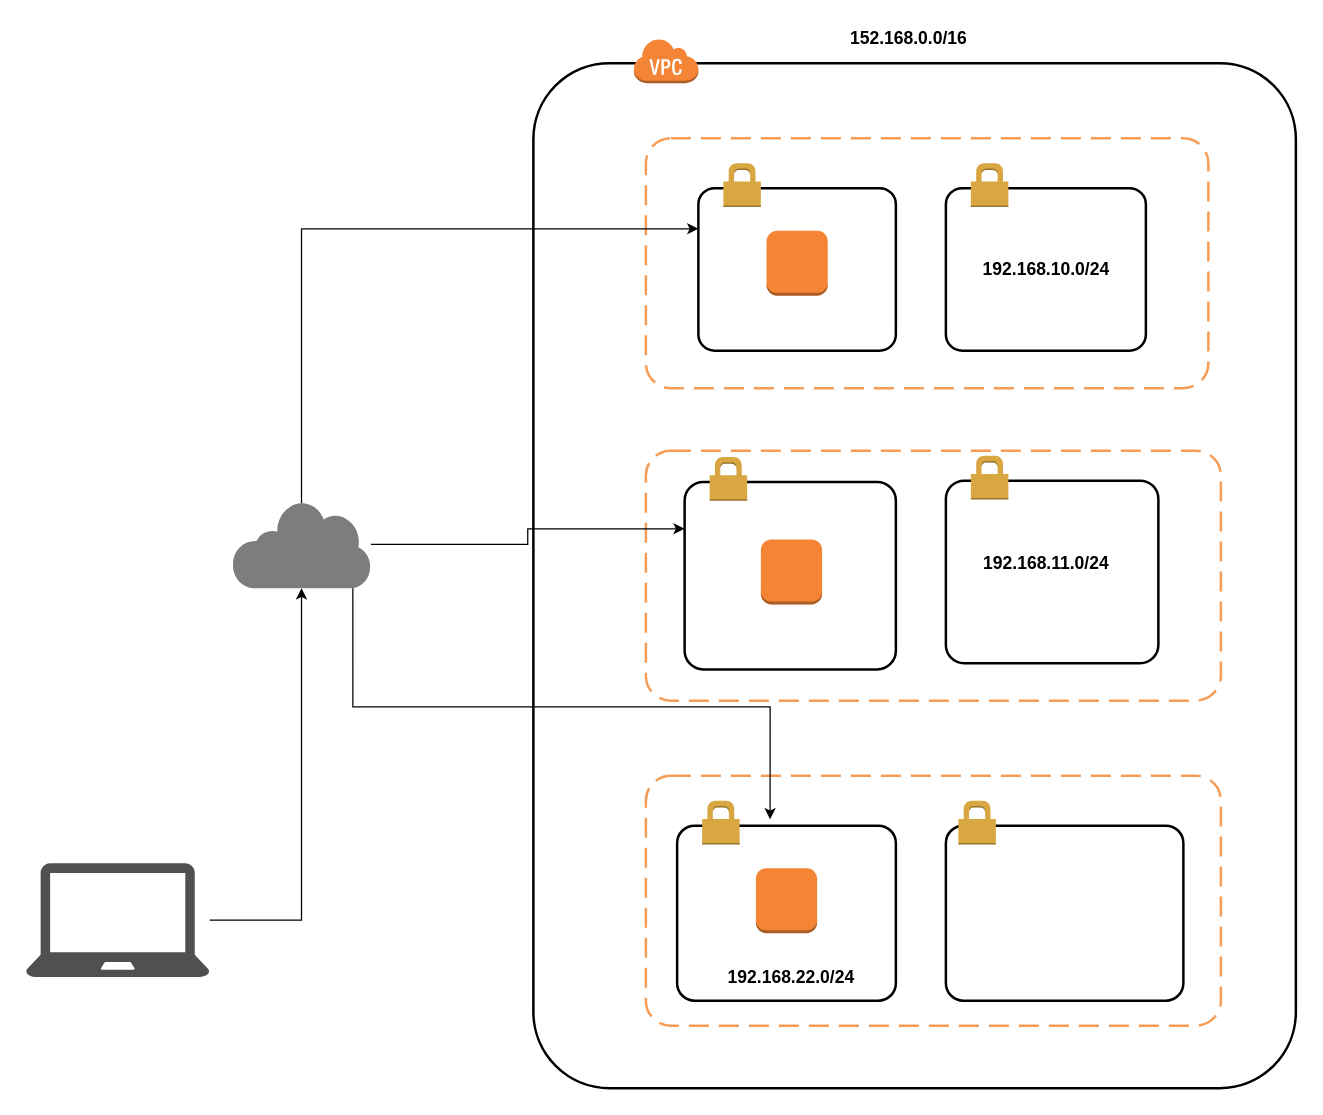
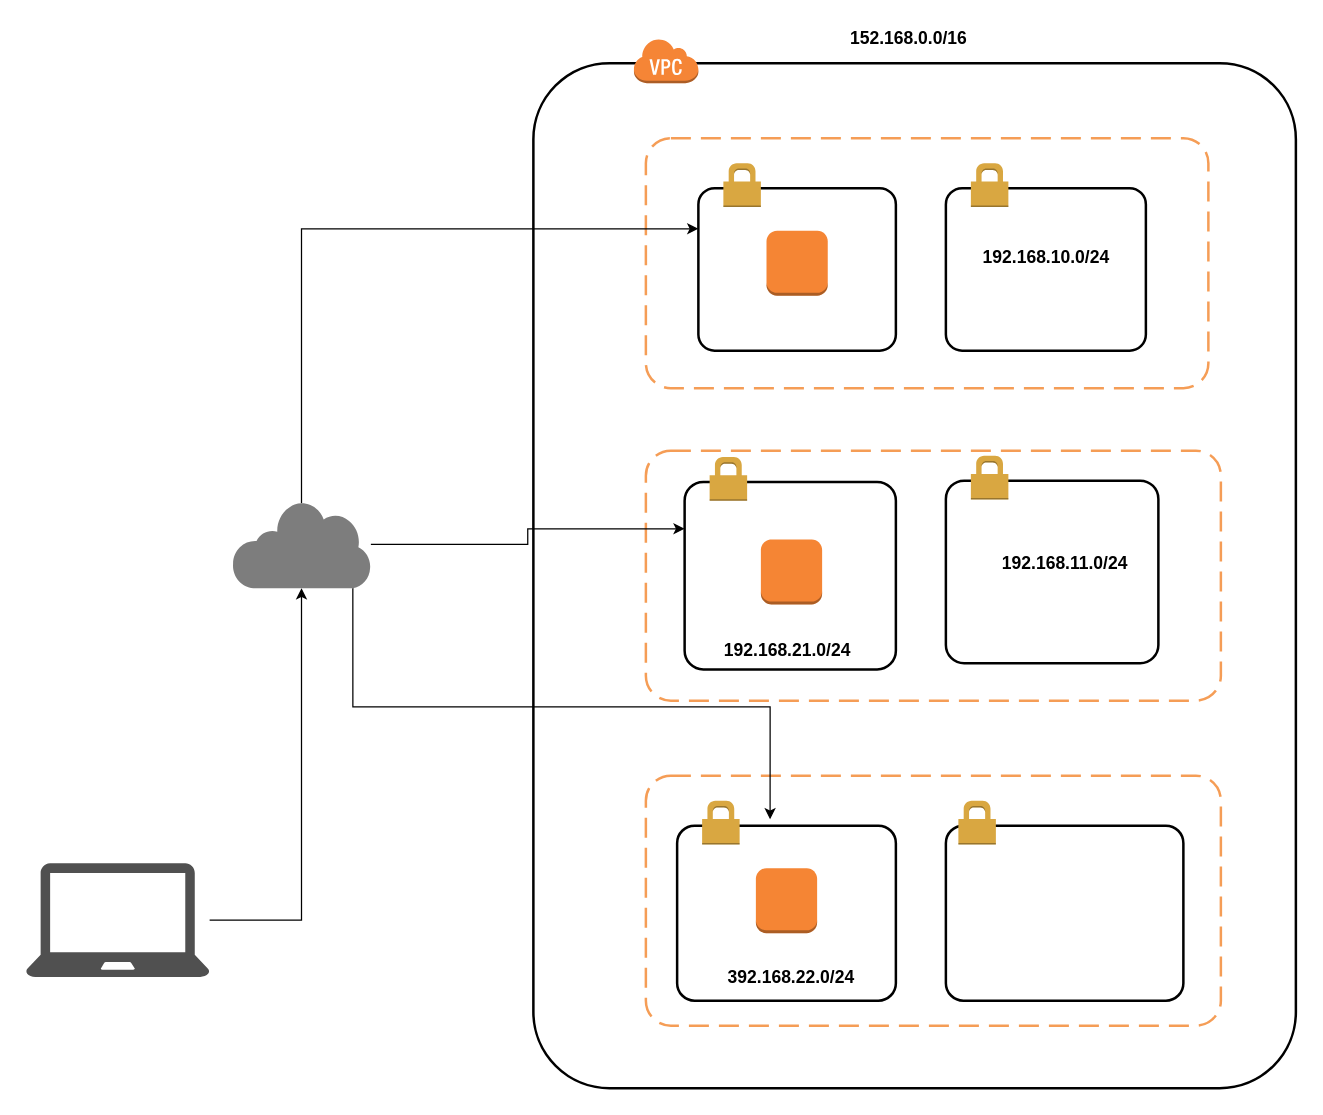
node "192.168.10.0/24": moved (1046, 270) -> (1046, 257)
node "192.168.11.0/24": moved (1046, 563) -> (1064, 563)
node "192.168.21.0/24": added
node "192.168.22.0/24": label "192.168.22.0/24" -> "392.168.22.0/24"
